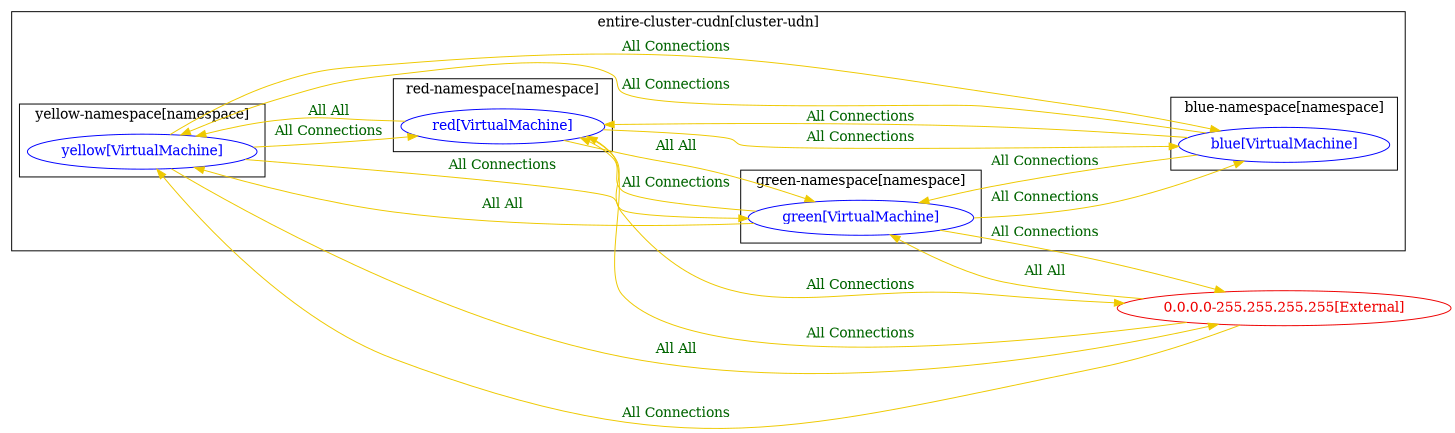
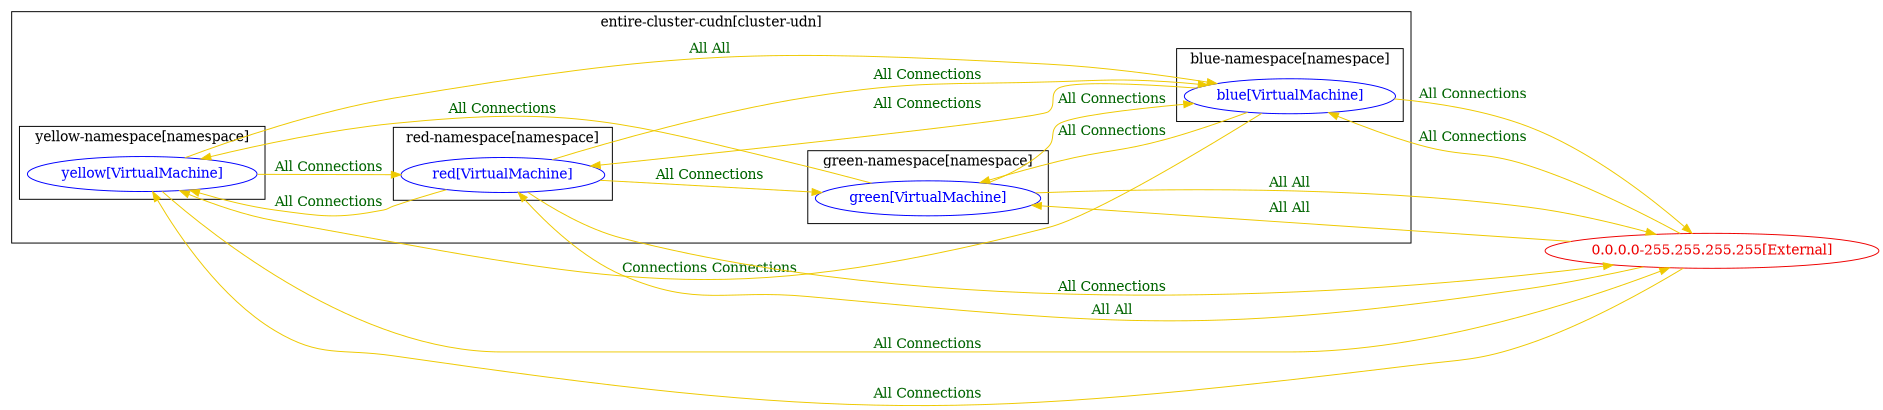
edge "yellow[VirtualMachine]" -> "blue[VirtualMachine]": label "All Connections" -> "All All"
edge "blue[VirtualMachine]" -> "yellow[VirtualMachine]": label "All Connections" -> "Connections Connections"
edge "red[VirtualMachine]" -> "yellow[VirtualMachine]": label "All All" -> "All Connections"
edge "blue[VirtualMachine]" -> "0.0.0.0-255.255.255.255[External]": added, label "All Connections"
edge "red[VirtualMachine]" -> "green[VirtualMachine]": label "All All" -> "All Connections"
edge "0.0.0.0-255.255.255.255[External]" -> "blue[VirtualMachine]": added, label "All Connections"
edge "yellow[VirtualMachine]" -> "green[VirtualMachine]": removed, label "All Connections"
edge "green[VirtualMachine]" -> "red[VirtualMachine]": removed, label "All Connections"
edge "green[VirtualMachine]" -> "yellow[VirtualMachine]": label "All All" -> "All Connections"
edge "green[VirtualMachine]" -> "0.0.0.0-255.255.255.255[External]": label "All Connections" -> "All All"
edge "0.0.0.0-255.255.255.255[External]" -> "red[VirtualMachine]": label "All Connections" -> "All All"
edge "yellow[VirtualMachine]" -> "0.0.0.0-255.255.255.255[External]": label "All All" -> "All Connections"
